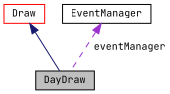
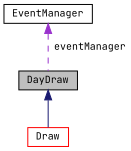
edge "DayDraw" -> "Draw": reversed
